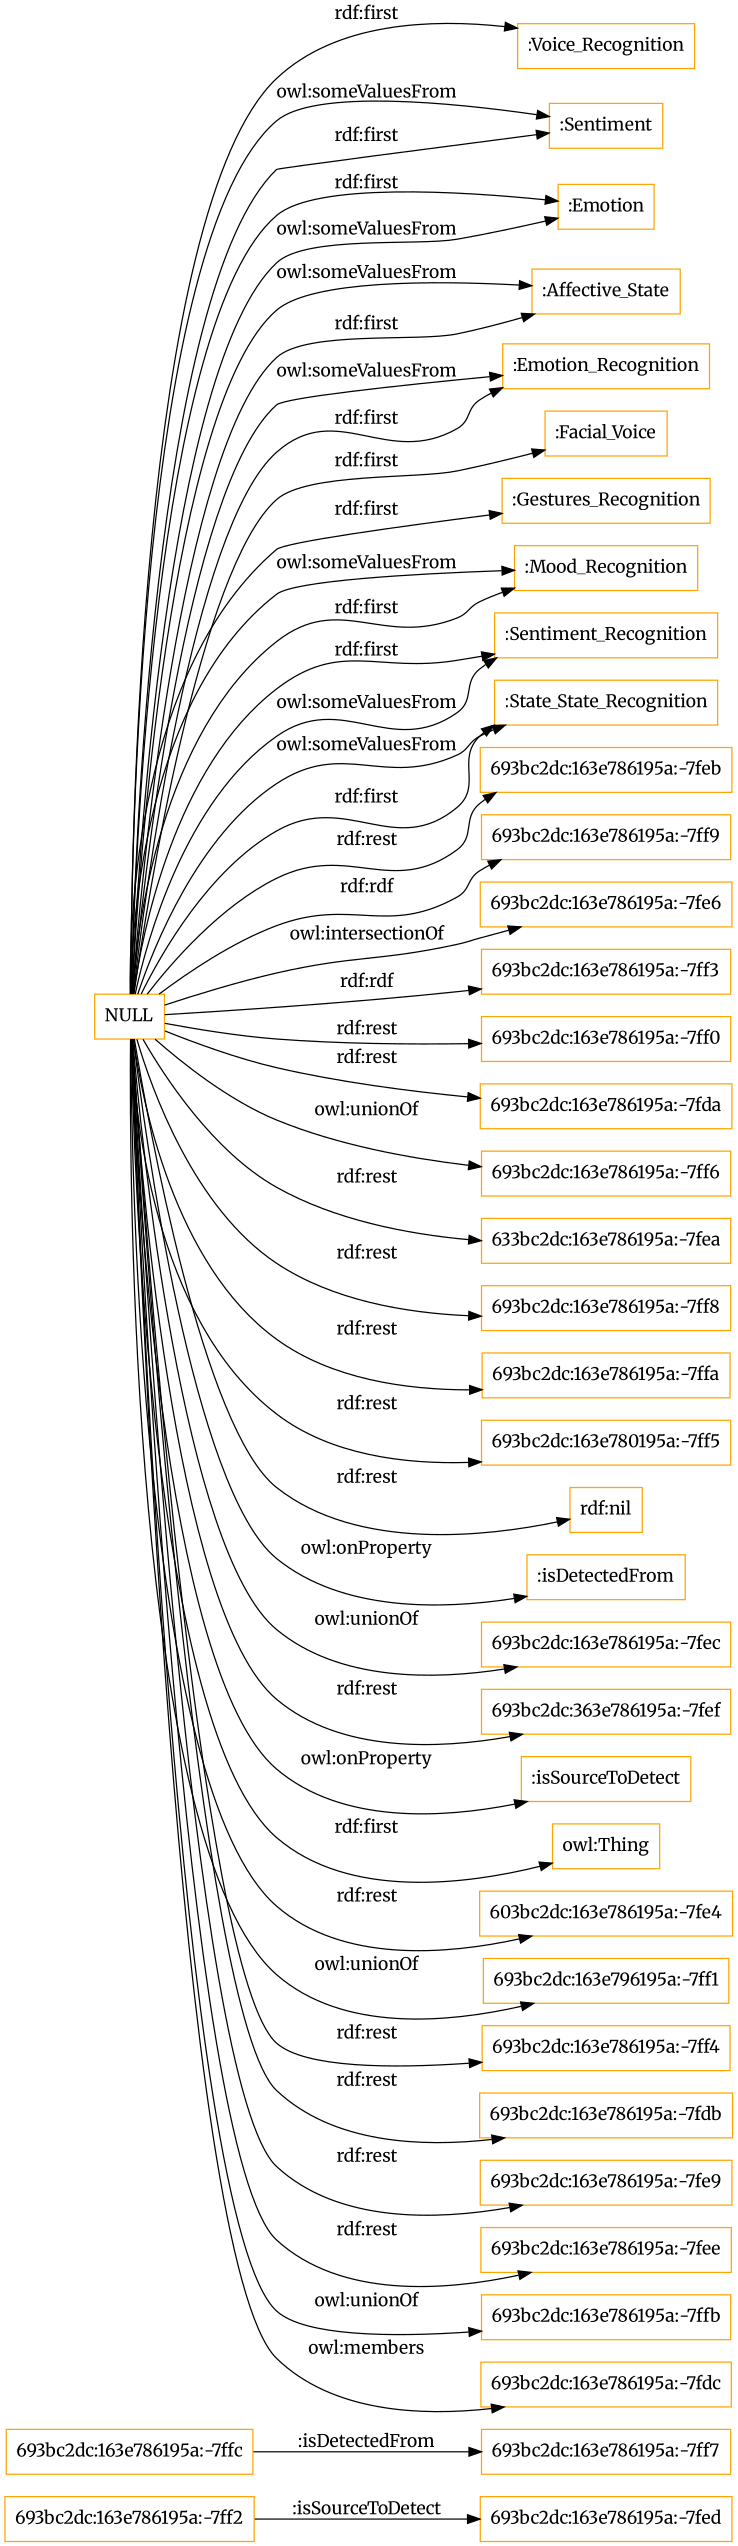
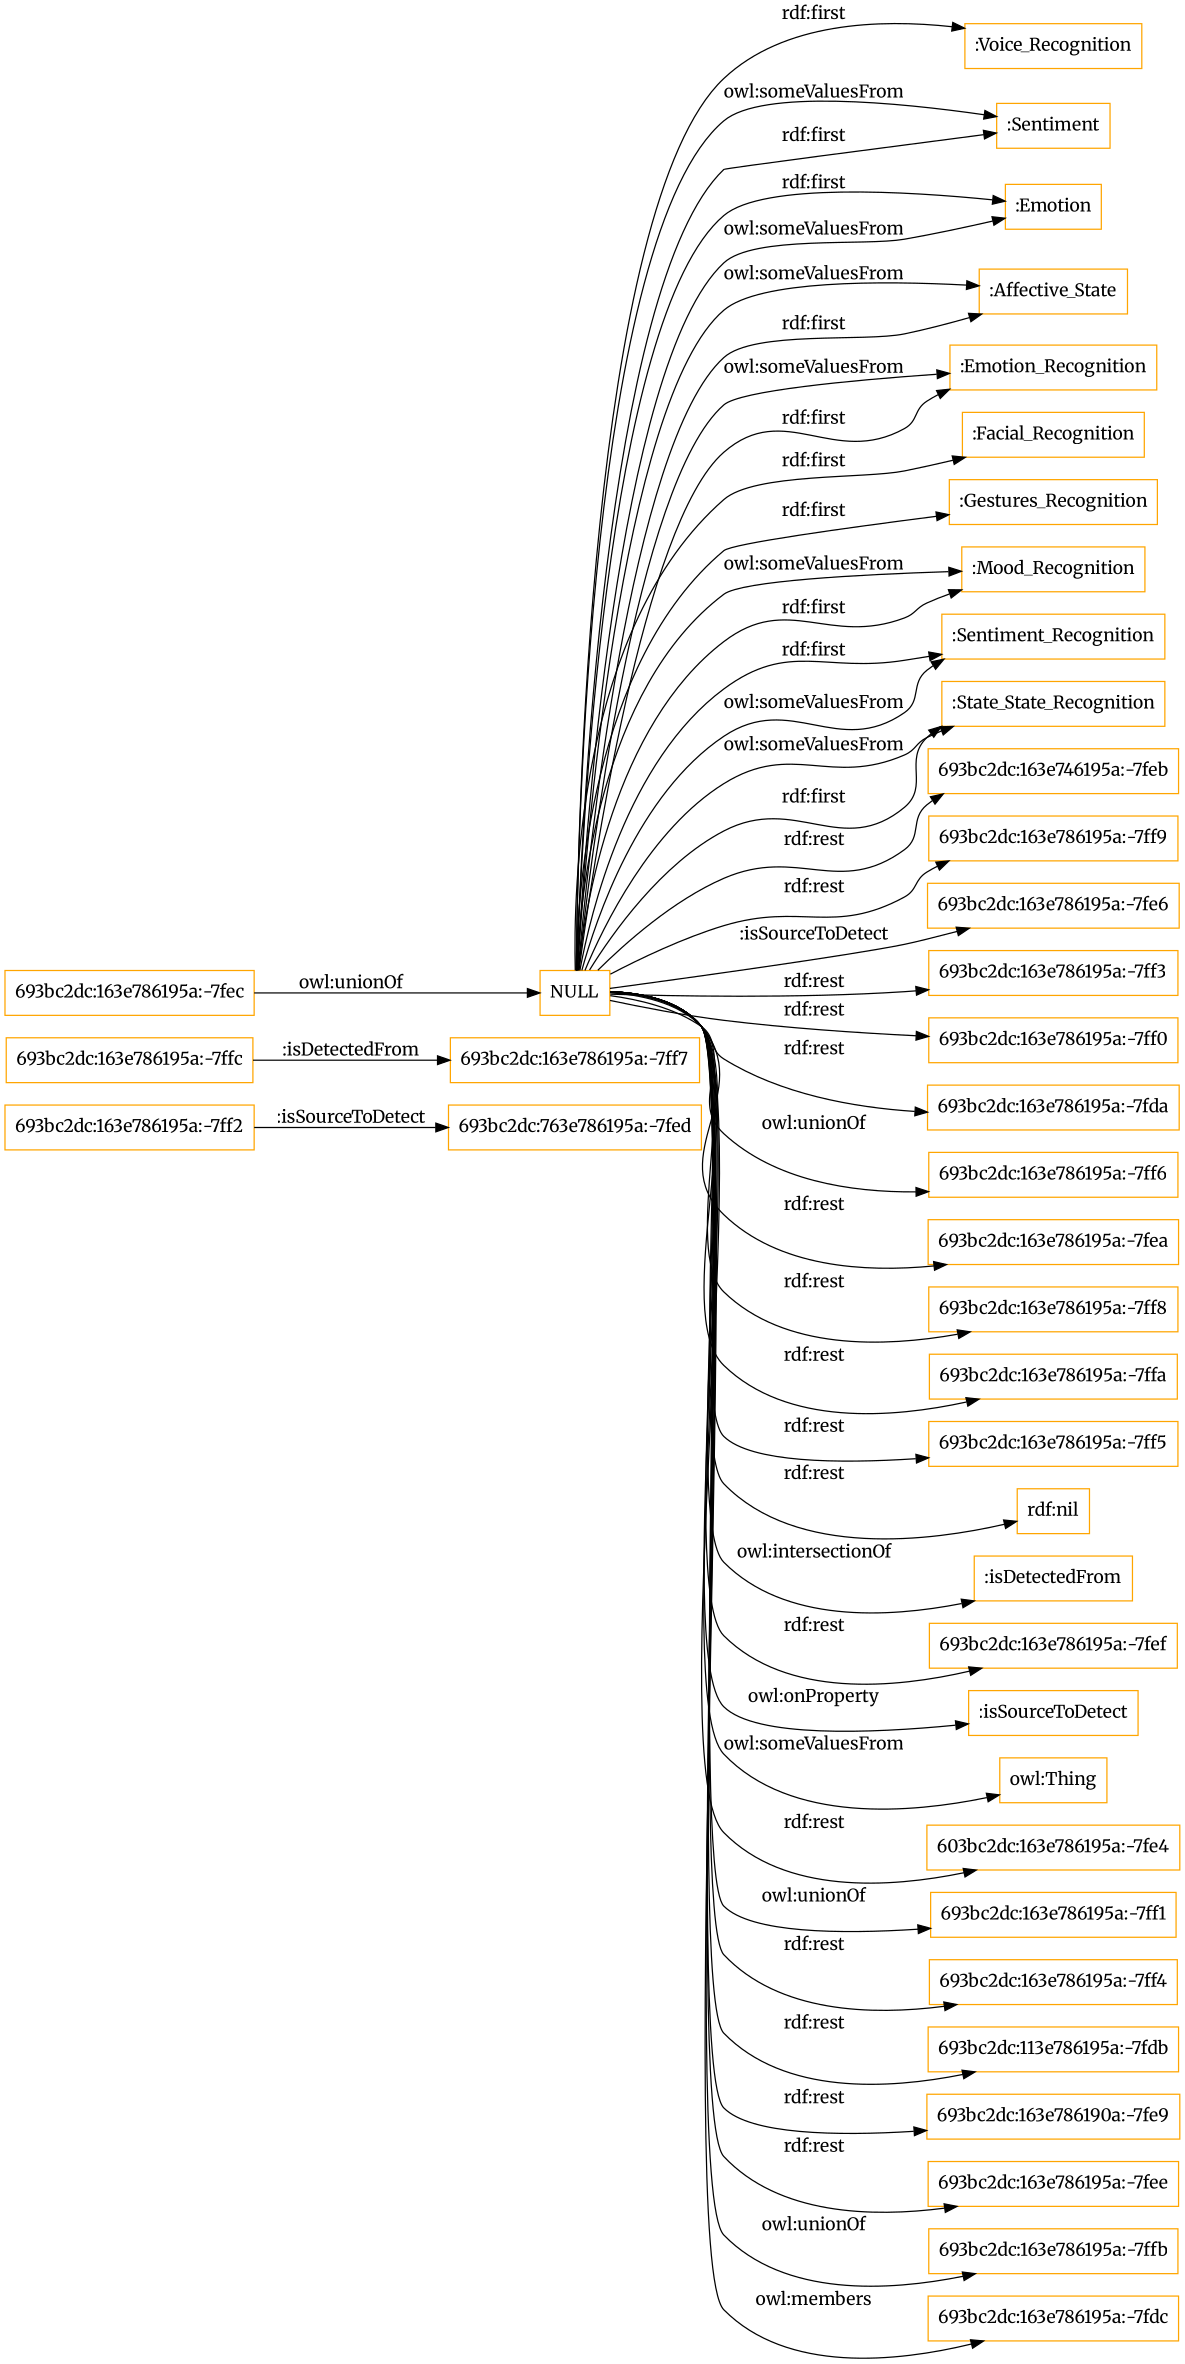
node ":Facial_Voice": label ":Facial_Voice" -> ":Facial_Recognition"
node "693bc2dc:163e786195a:-7feb": label "693bc2dc:163e786195a:-7feb" -> "693bc2dc:163e746195a:-7feb"
edge "NULL" -> "693bc2dc:163e786195a:-7ff9": label "rdf:rdf" -> "rdf:rest"
edge "NULL" -> "693bc2dc:163e786195a:-7fe6": label "owl:intersectionOf" -> ":isSourceToDetect"
edge "NULL" -> "693bc2dc:163e786195a:-7ff3": label "rdf:rdf" -> "rdf:rest"
node "633bc2dc:163e786195a:-7fea": label "633bc2dc:163e786195a:-7fea" -> "693bc2dc:163e786195a:-7fea"
node "693bc2dc:163e780195a:-7ff5": label "693bc2dc:163e780195a:-7ff5" -> "693bc2dc:163e786195a:-7ff5"
edge "NULL" -> "693bc2dc:163e786195a:-7fec": reversed
edge "NULL" -> ":isDetectedFrom": label "owl:onProperty" -> "owl:intersectionOf"
node "693bc2dc:363e786195a:-7fef": label "693bc2dc:363e786195a:-7fef" -> "693bc2dc:163e786195a:-7fef"
edge "NULL" -> "owl:Thing": label "rdf:first" -> "owl:someValuesFrom"
node "693bc2dc:163e796195a:-7ff1": label "693bc2dc:163e796195a:-7ff1" -> "693bc2dc:163e786195a:-7ff1"
node "693bc2dc:163e786195a:-7fdb": label "693bc2dc:163e786195a:-7fdb" -> "693bc2dc:113e786195a:-7fdb"
node "693bc2dc:163e786195a:-7fe9": label "693bc2dc:163e786195a:-7fe9" -> "693bc2dc:163e786190a:-7fe9"
node "693bc2dc:163e786195a:-7fed": label "693bc2dc:163e786195a:-7fed" -> "693bc2dc:763e786195a:-7fed"
